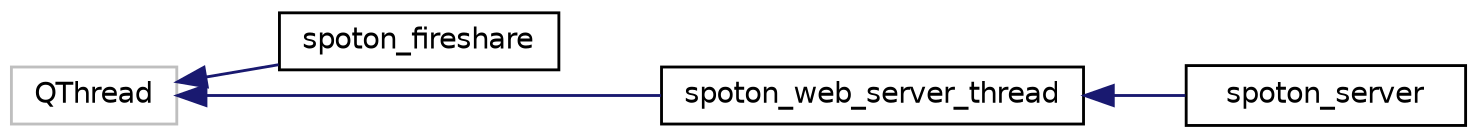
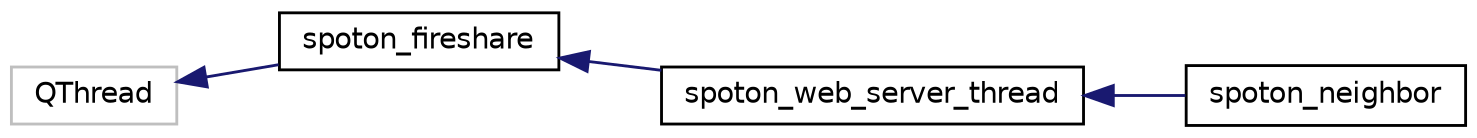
edge "spoton_web_server_thread" -> "QThread": now "spoton_web_server_thread" -> "spoton_fireshare"
node "spoton_server": label "spoton_server" -> "spoton_neighbor"
